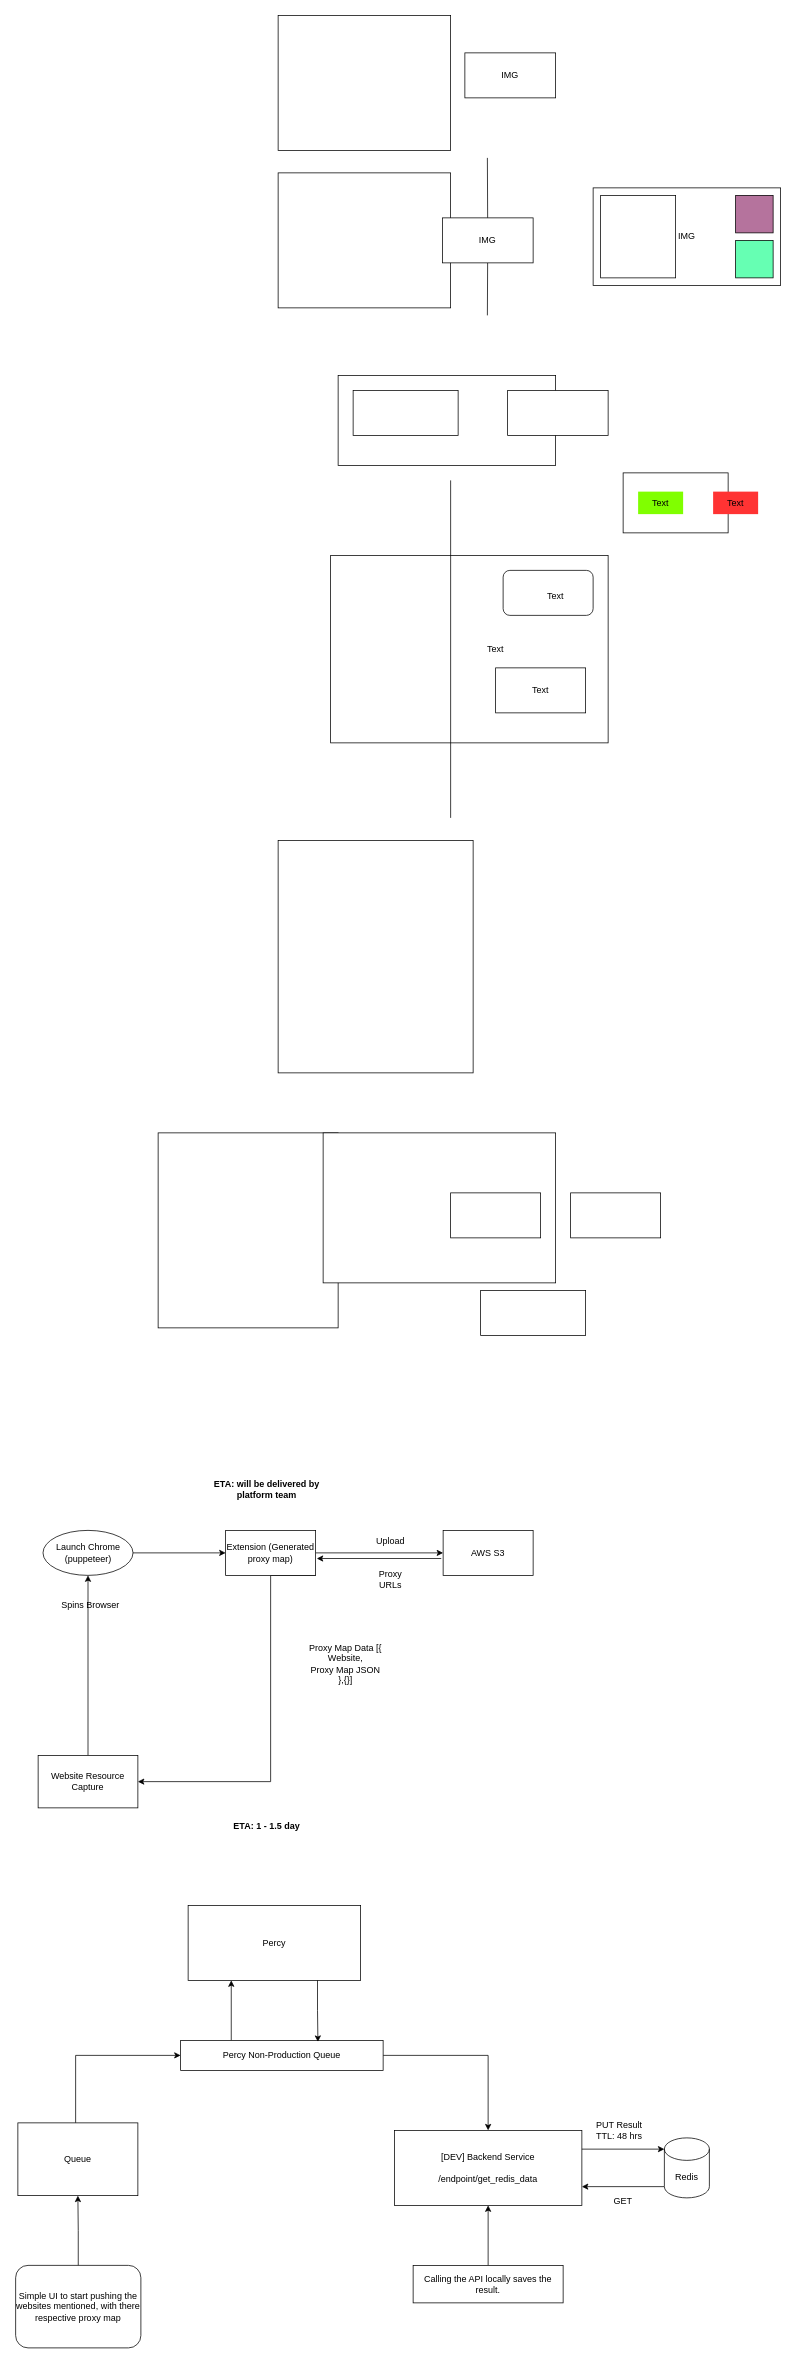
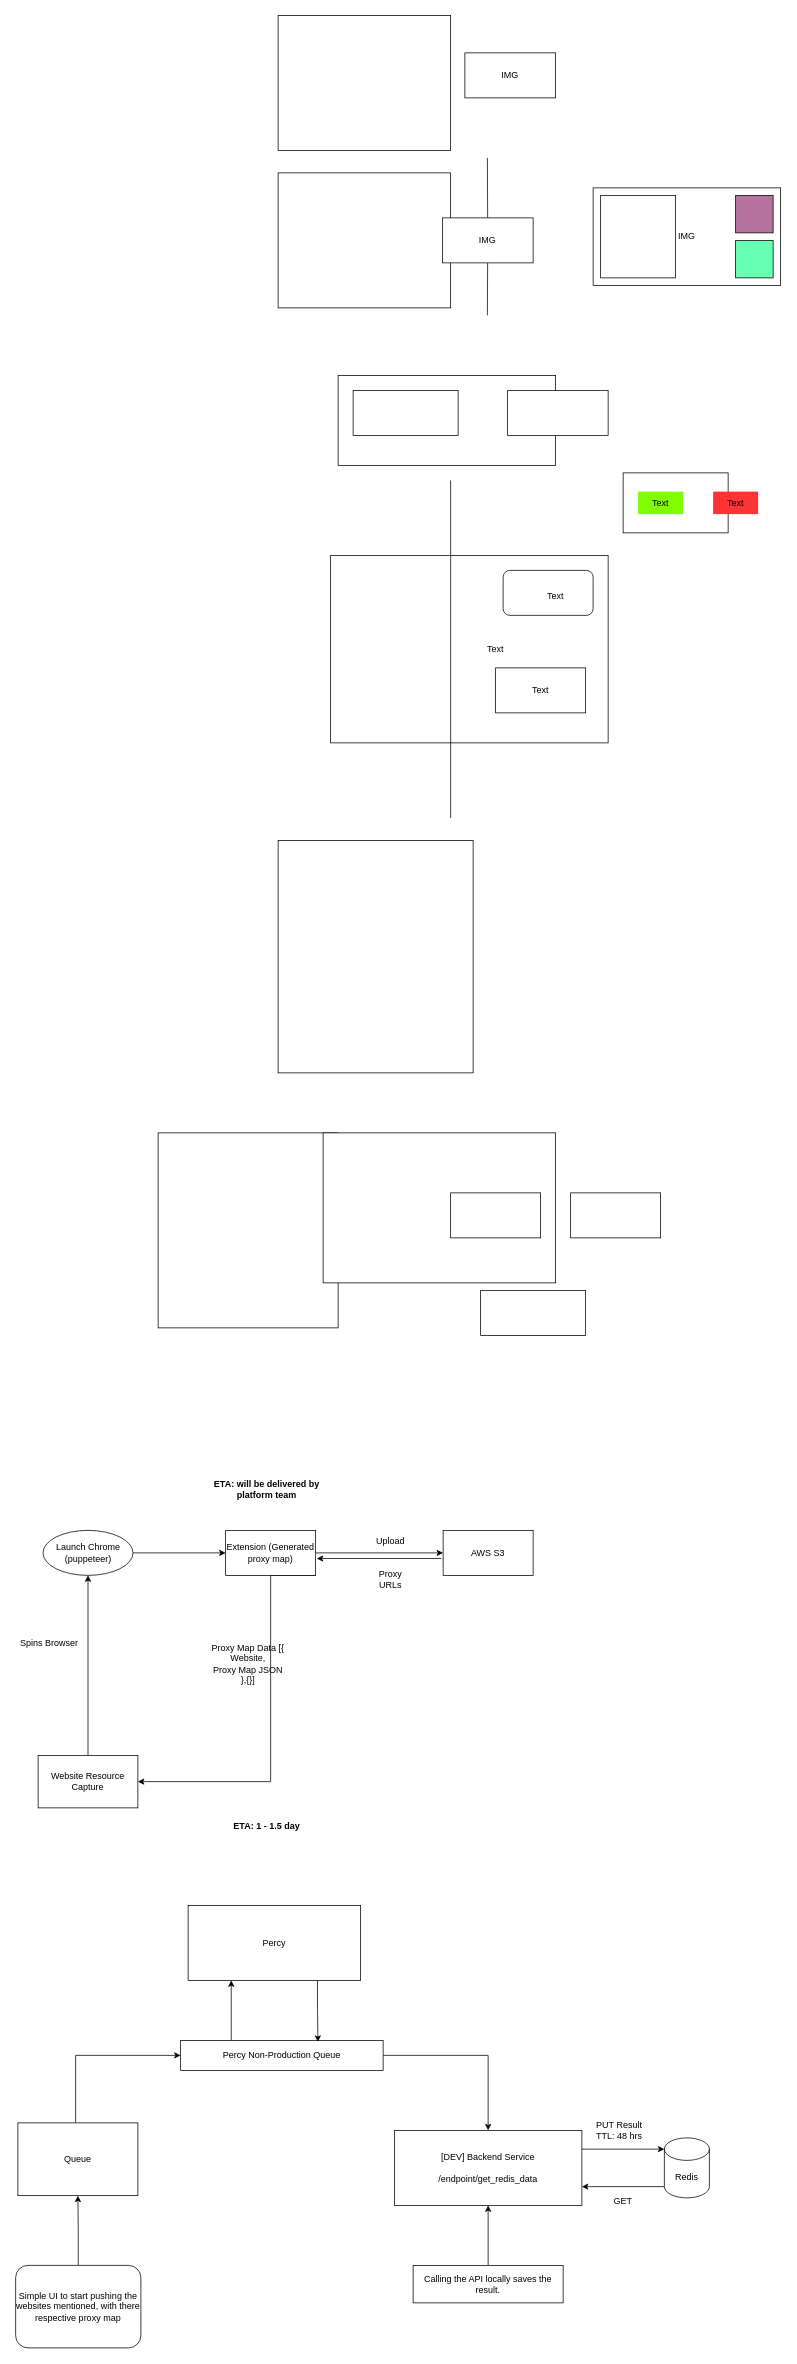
node "Spins Browser": moved (90, 1605) -> (49, 1643)
node "Proxy Map Data [{ Website, Proxy Map JSON },{}]": moved (345, 1664) -> (248, 1664)
